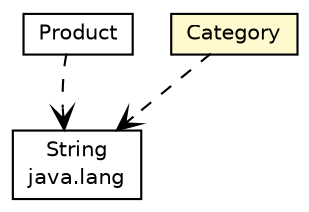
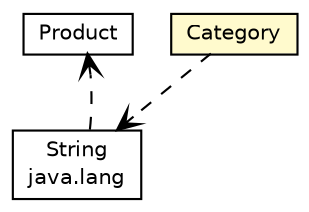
edge "Product" -> "String": reversed
